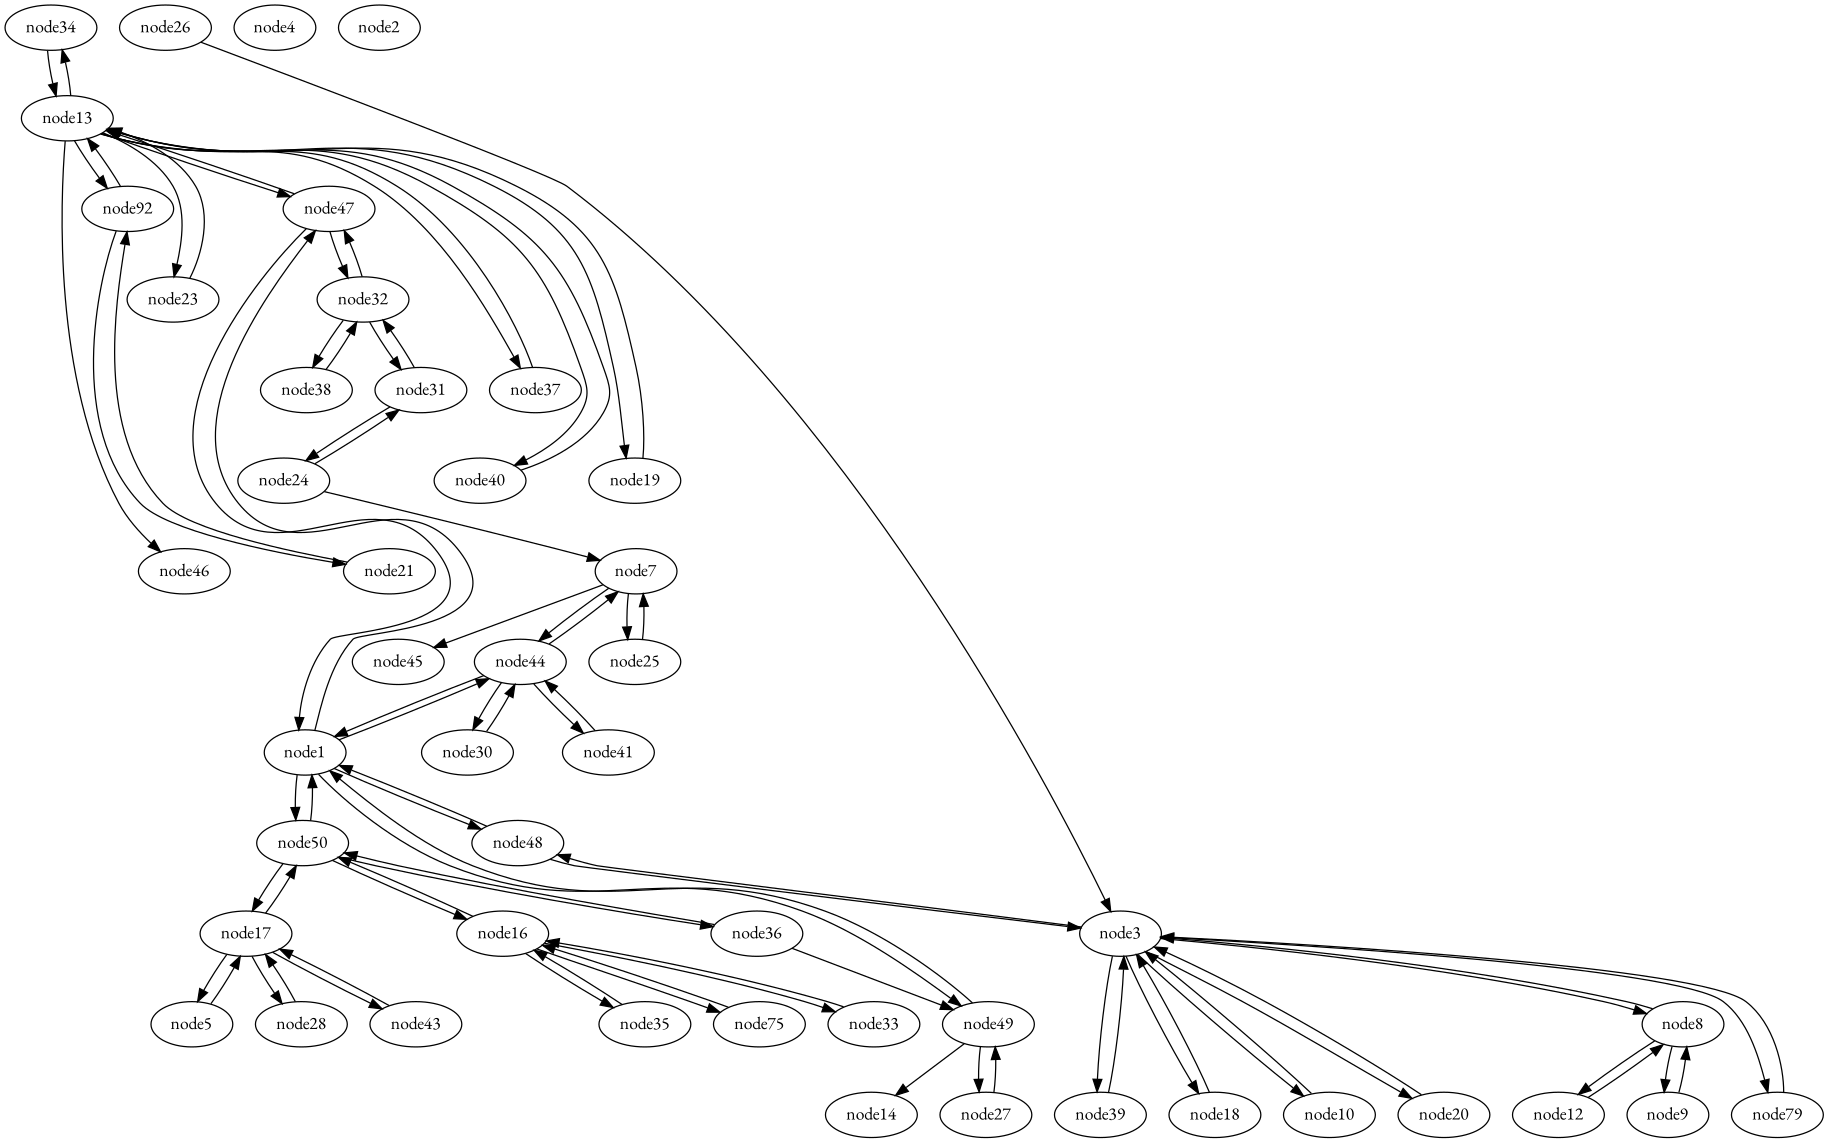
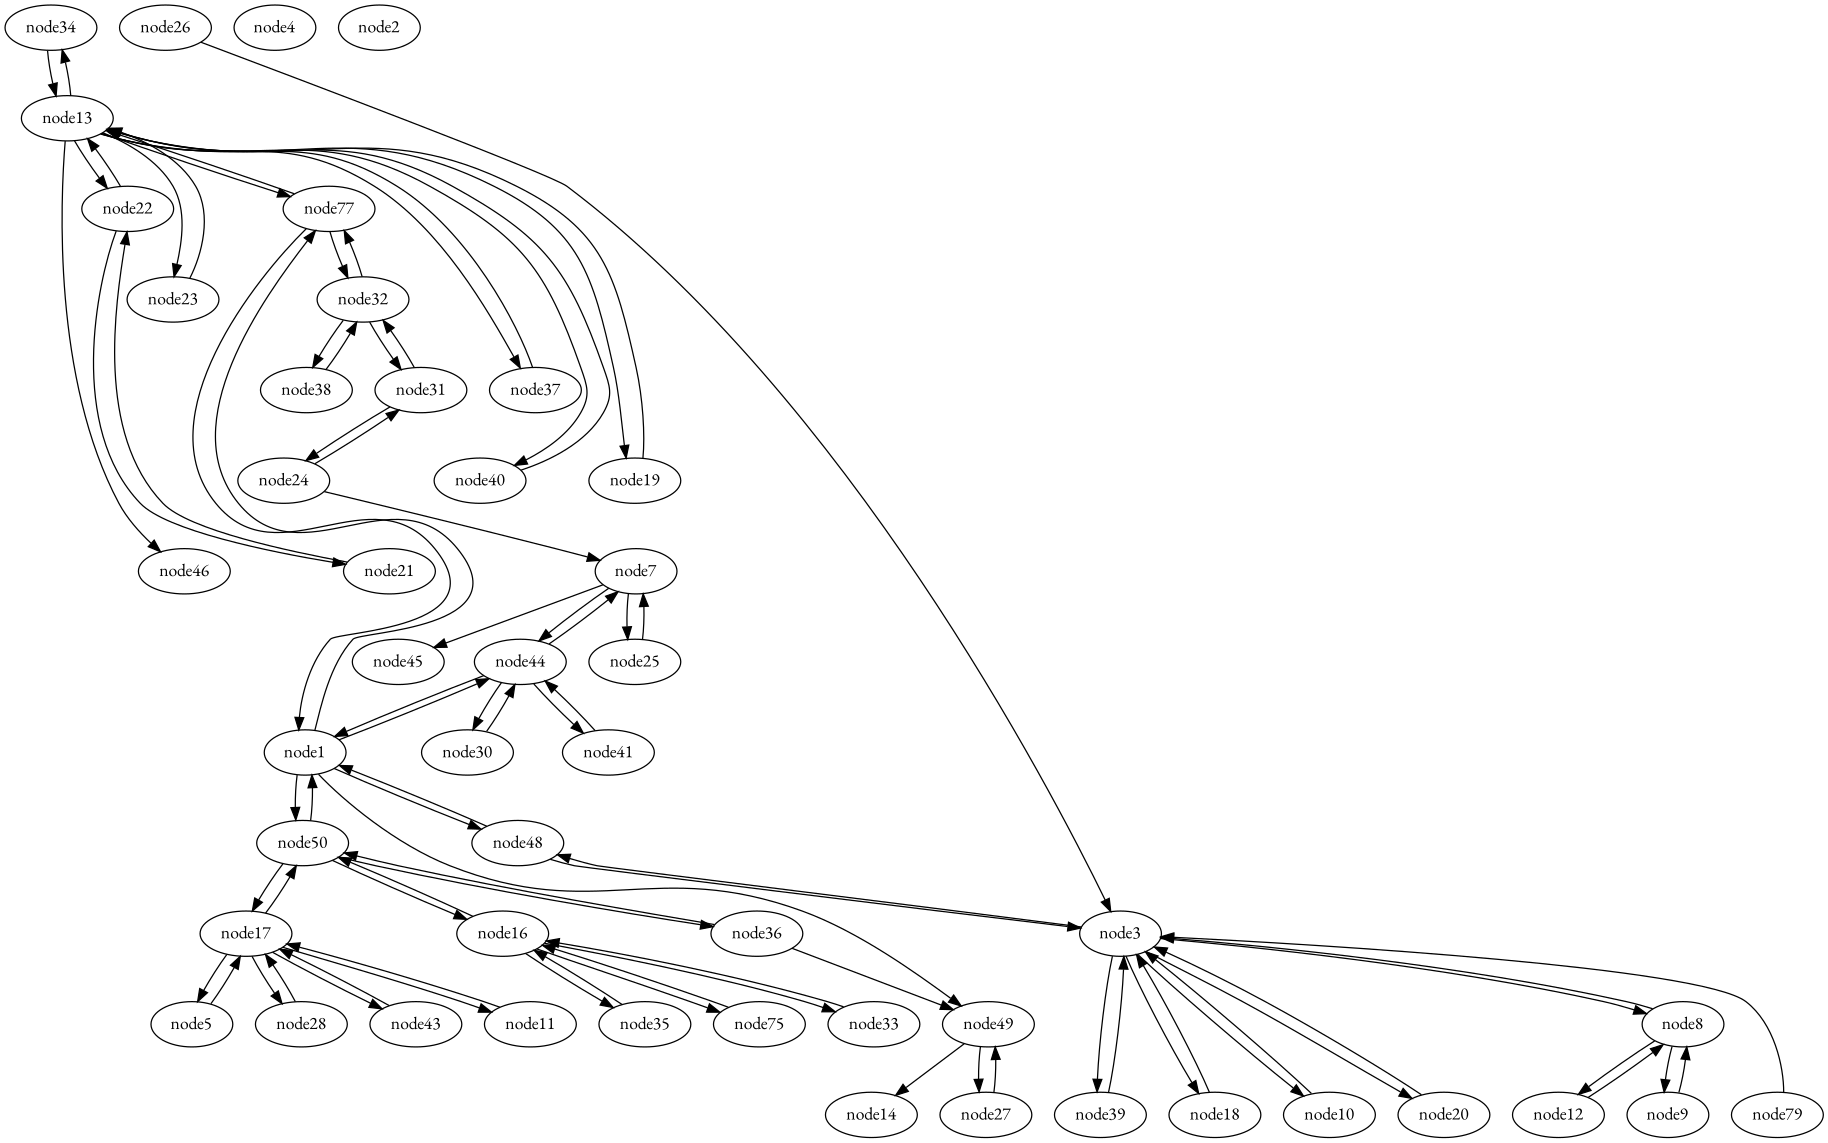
node "node92": label "node92" -> "node22"
node "node47": label "node47" -> "node77"
edge "node49" -> "node1": removed
edge "node3" -> "node79": removed
node "node11": added
